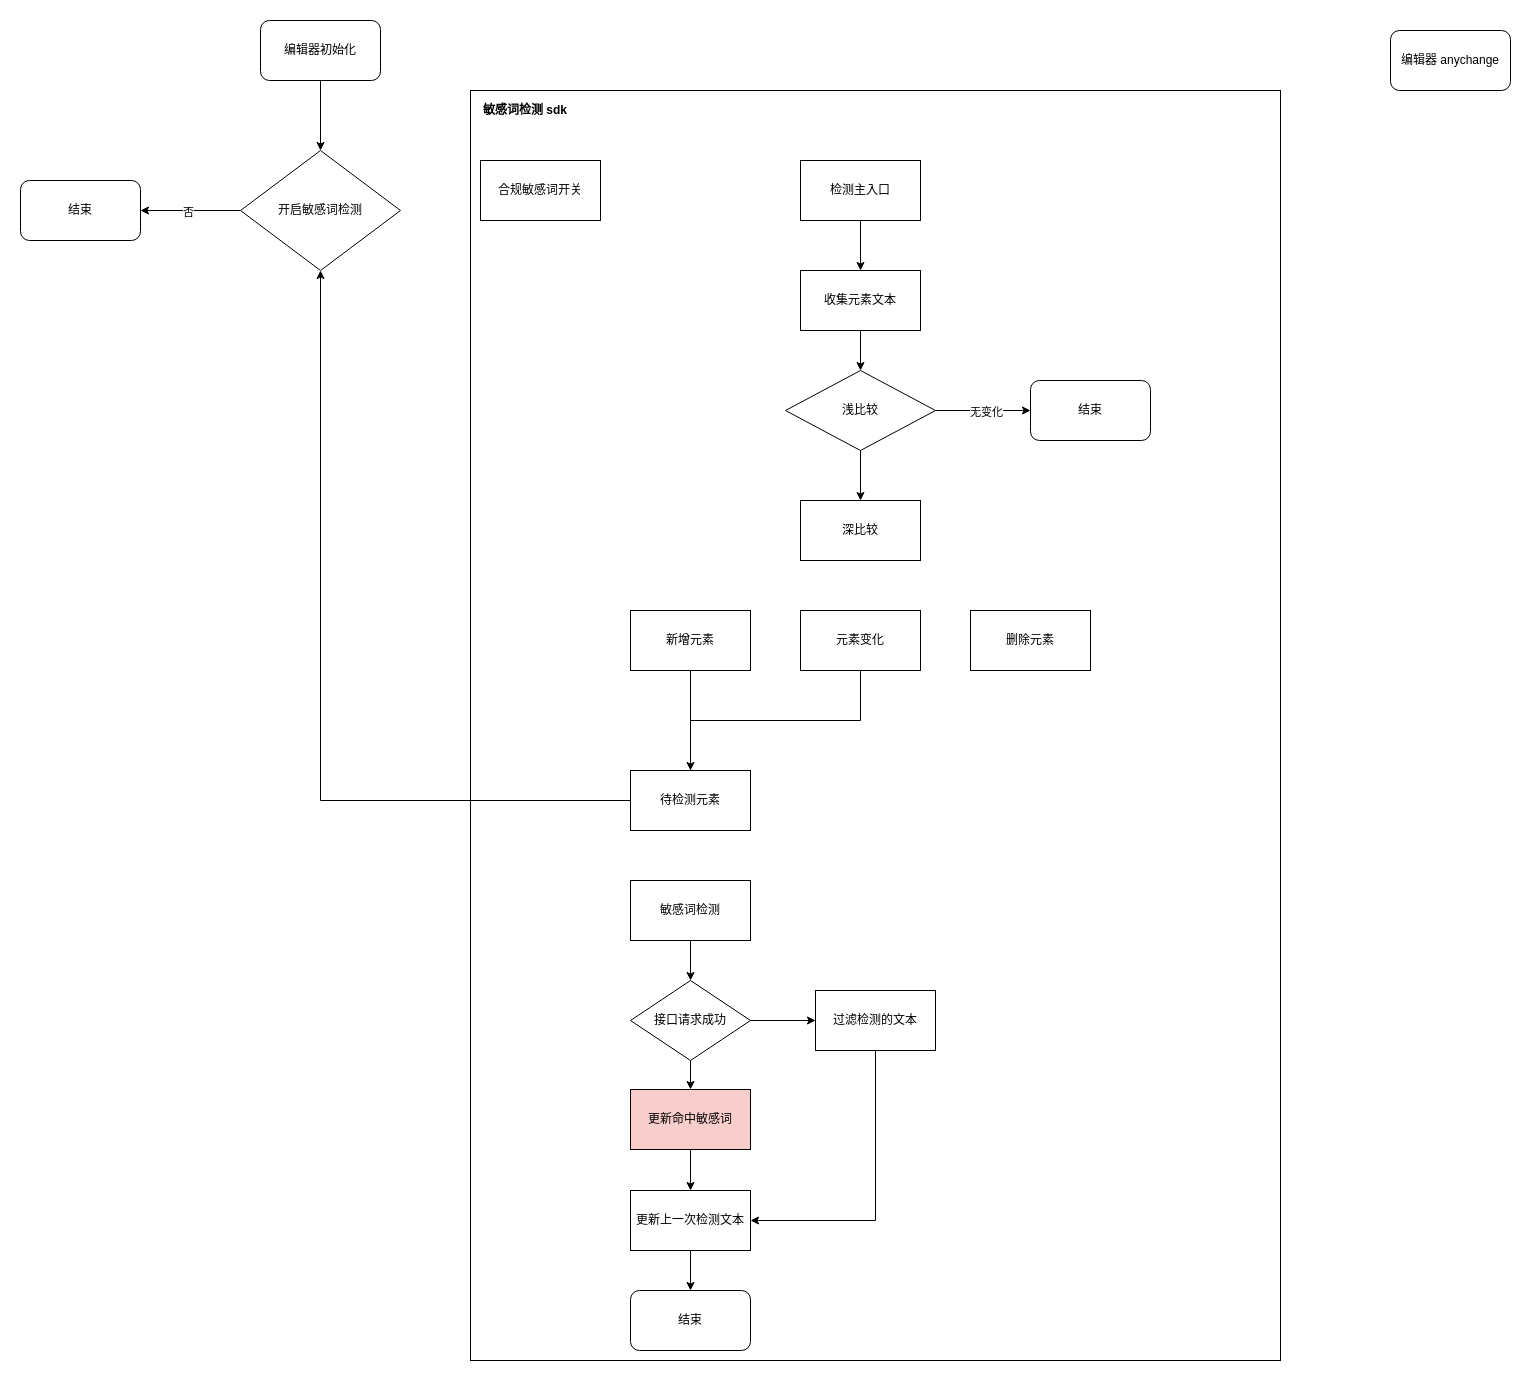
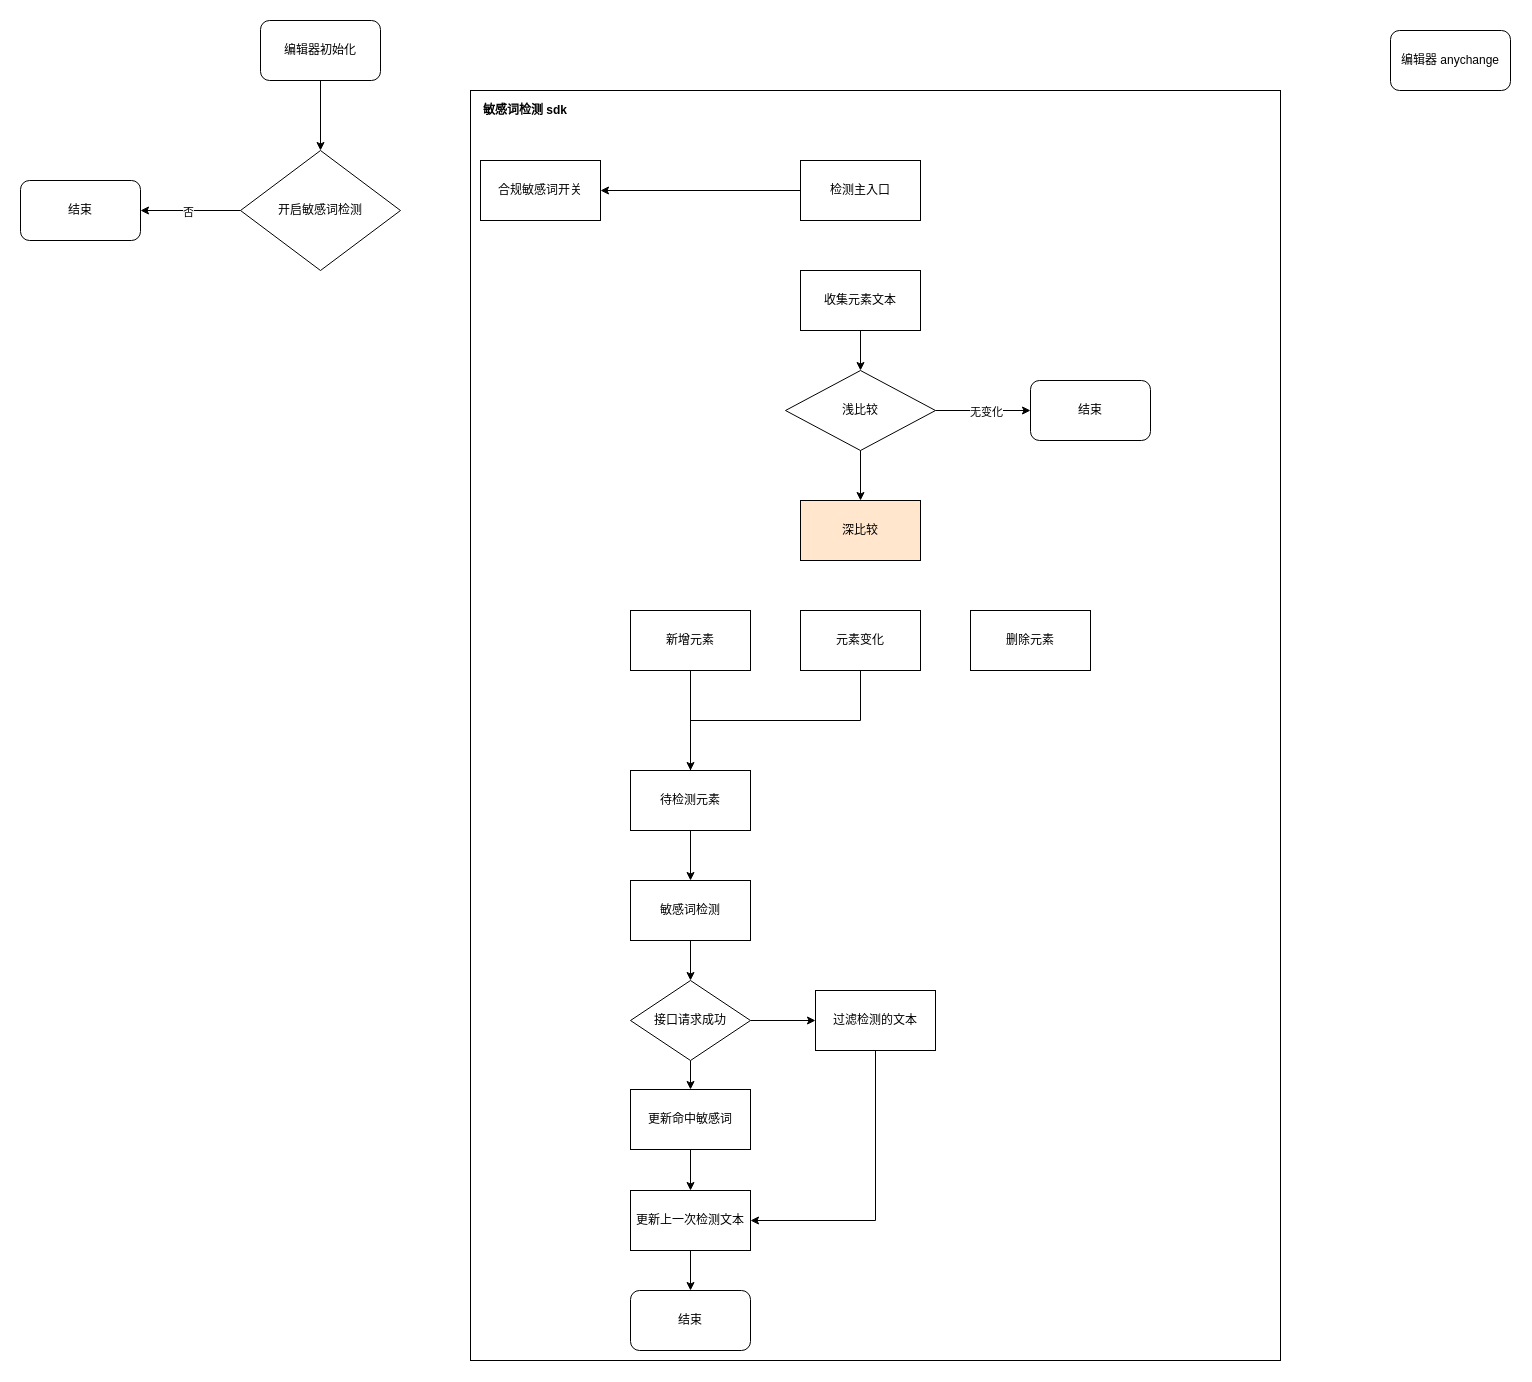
edge "检测主入口" -> "收集元素文本": now "检测主入口" -> "合规敏感词开关"
node "深比较": fillcolor #ffffff -> #ffe6cc
edge "待检测元素" -> "开启敏感词检测": now "待检测元素" -> "敏感词检测"
node "更新命中敏感词": fillcolor #f8cecc -> #ffffff
